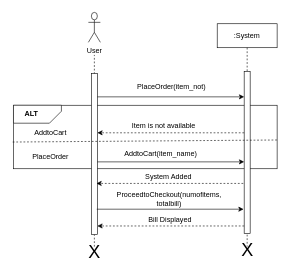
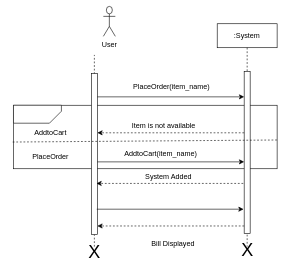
node "User": moved (95, 27) -> (110, 21)
node "PlaceOrder(item_not)": label "PlaceOrder(item_not)" -> "PlaceOrder(item_name)"
node "ALT": removed
node "ProceedtoCheckout(numofitems, totalbill)": removed
node "Bill Displayed": moved (170, 220) -> (173, 244)
